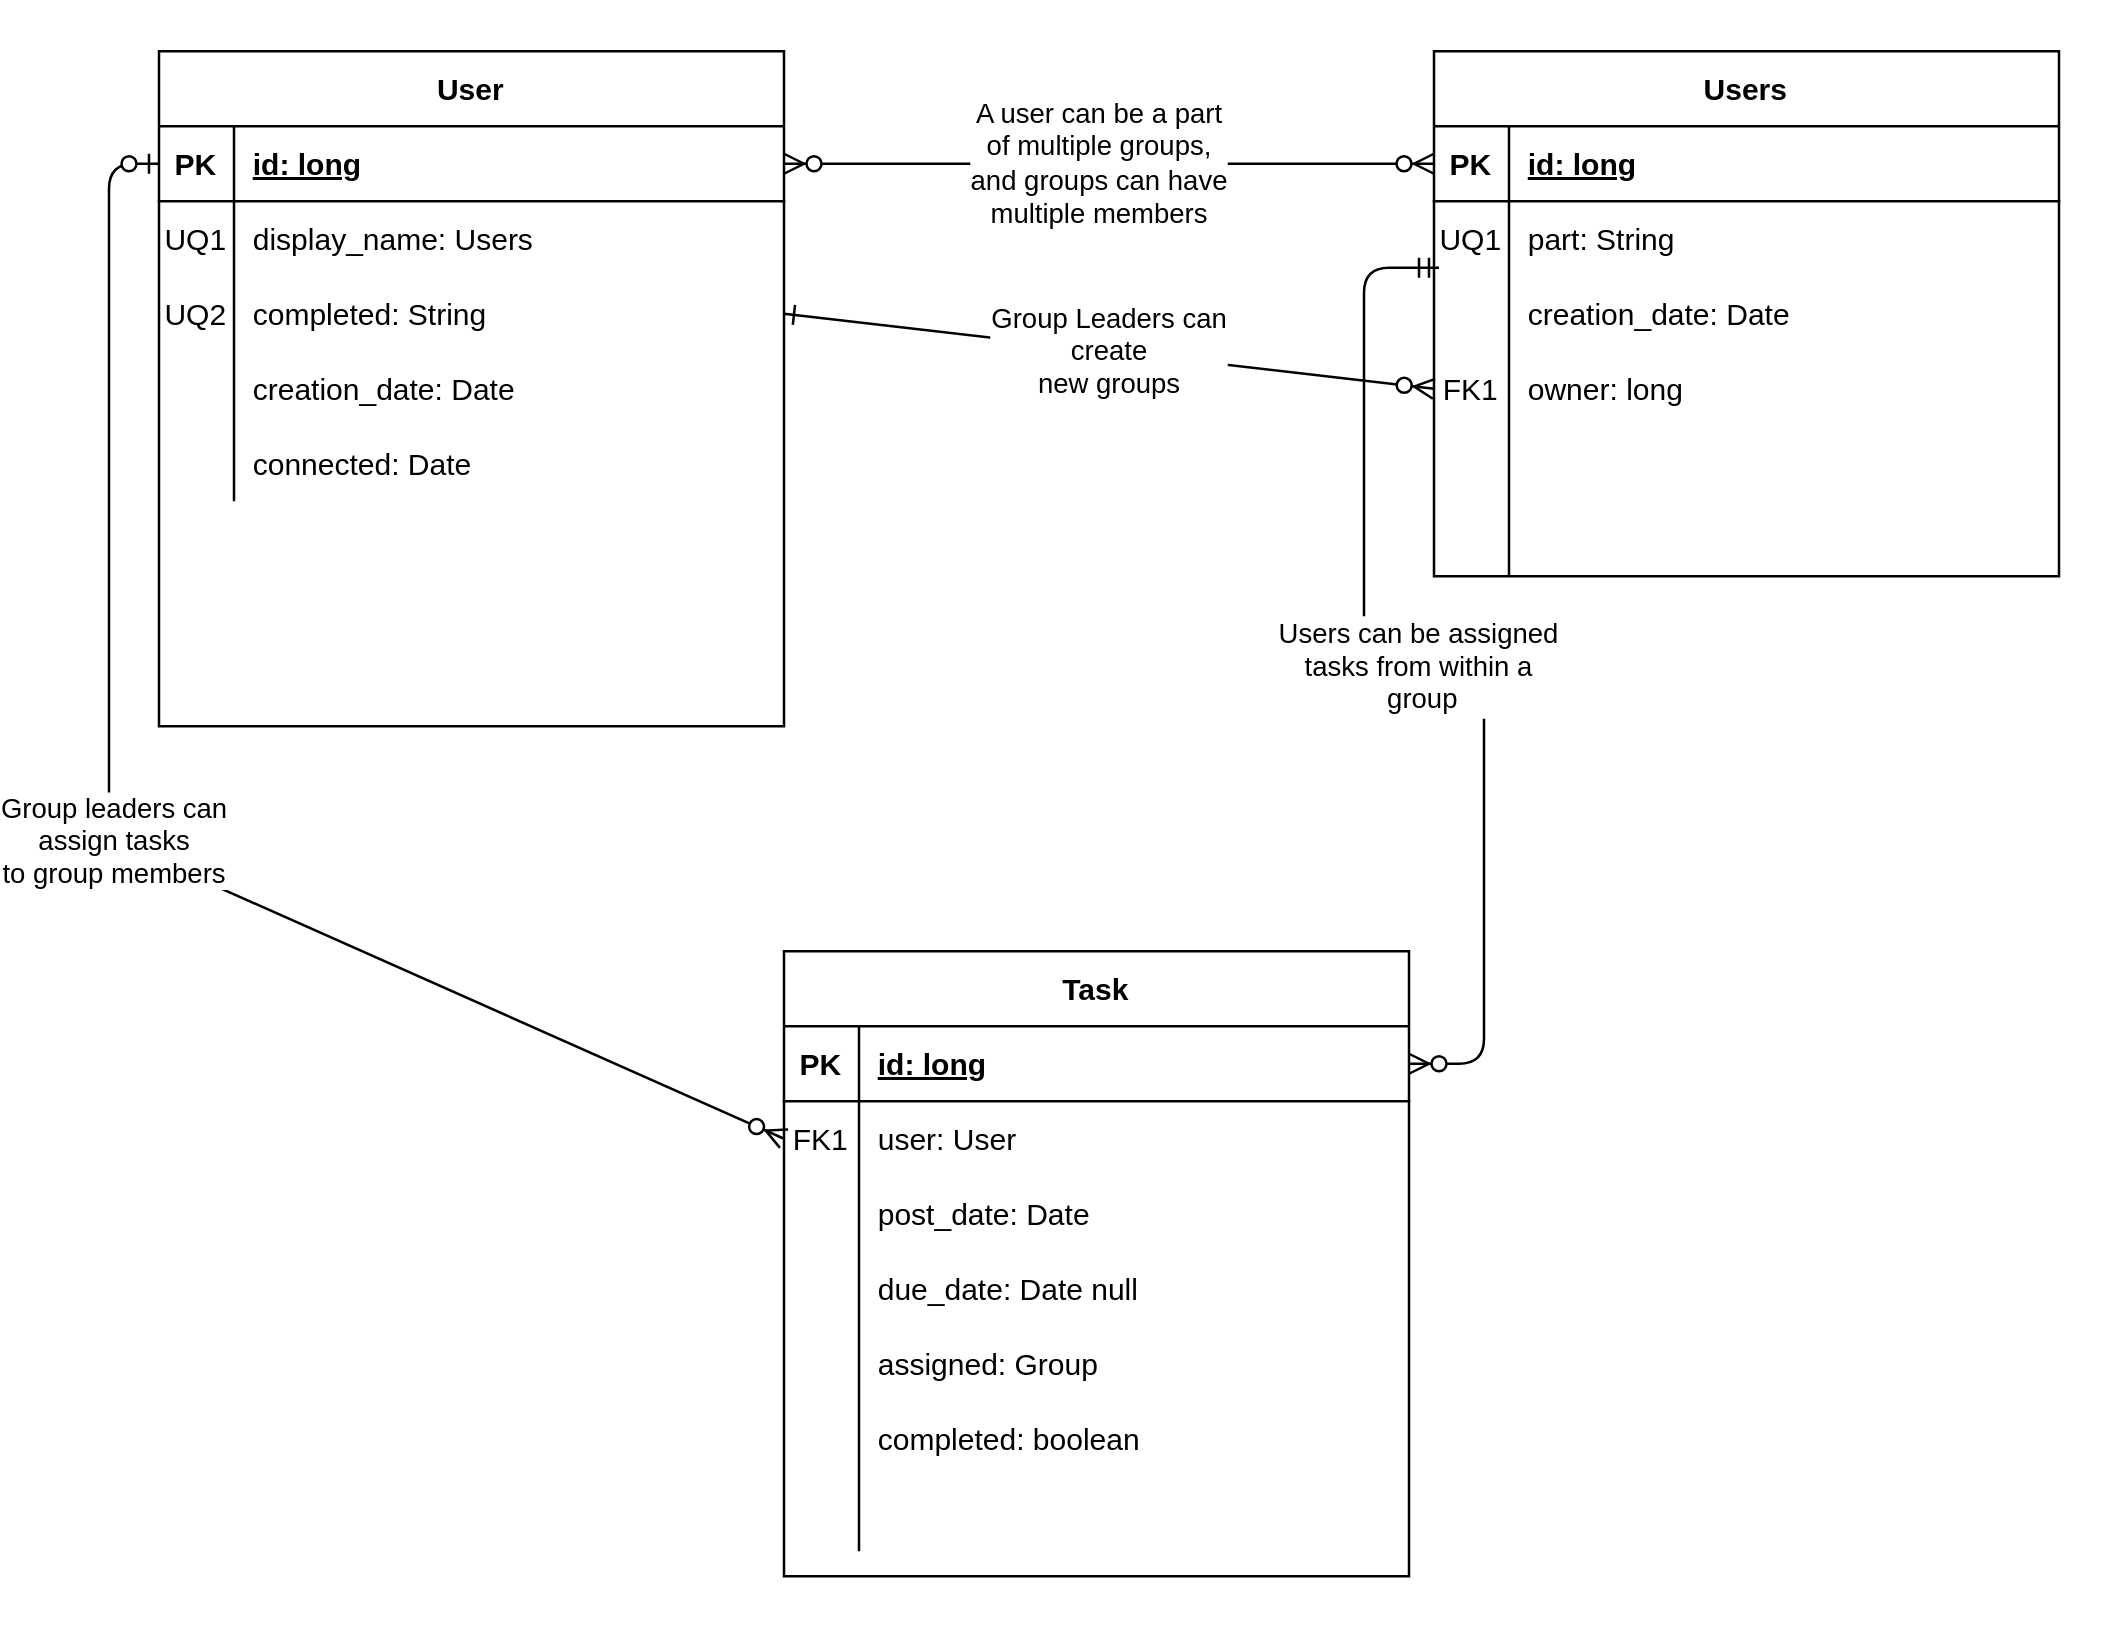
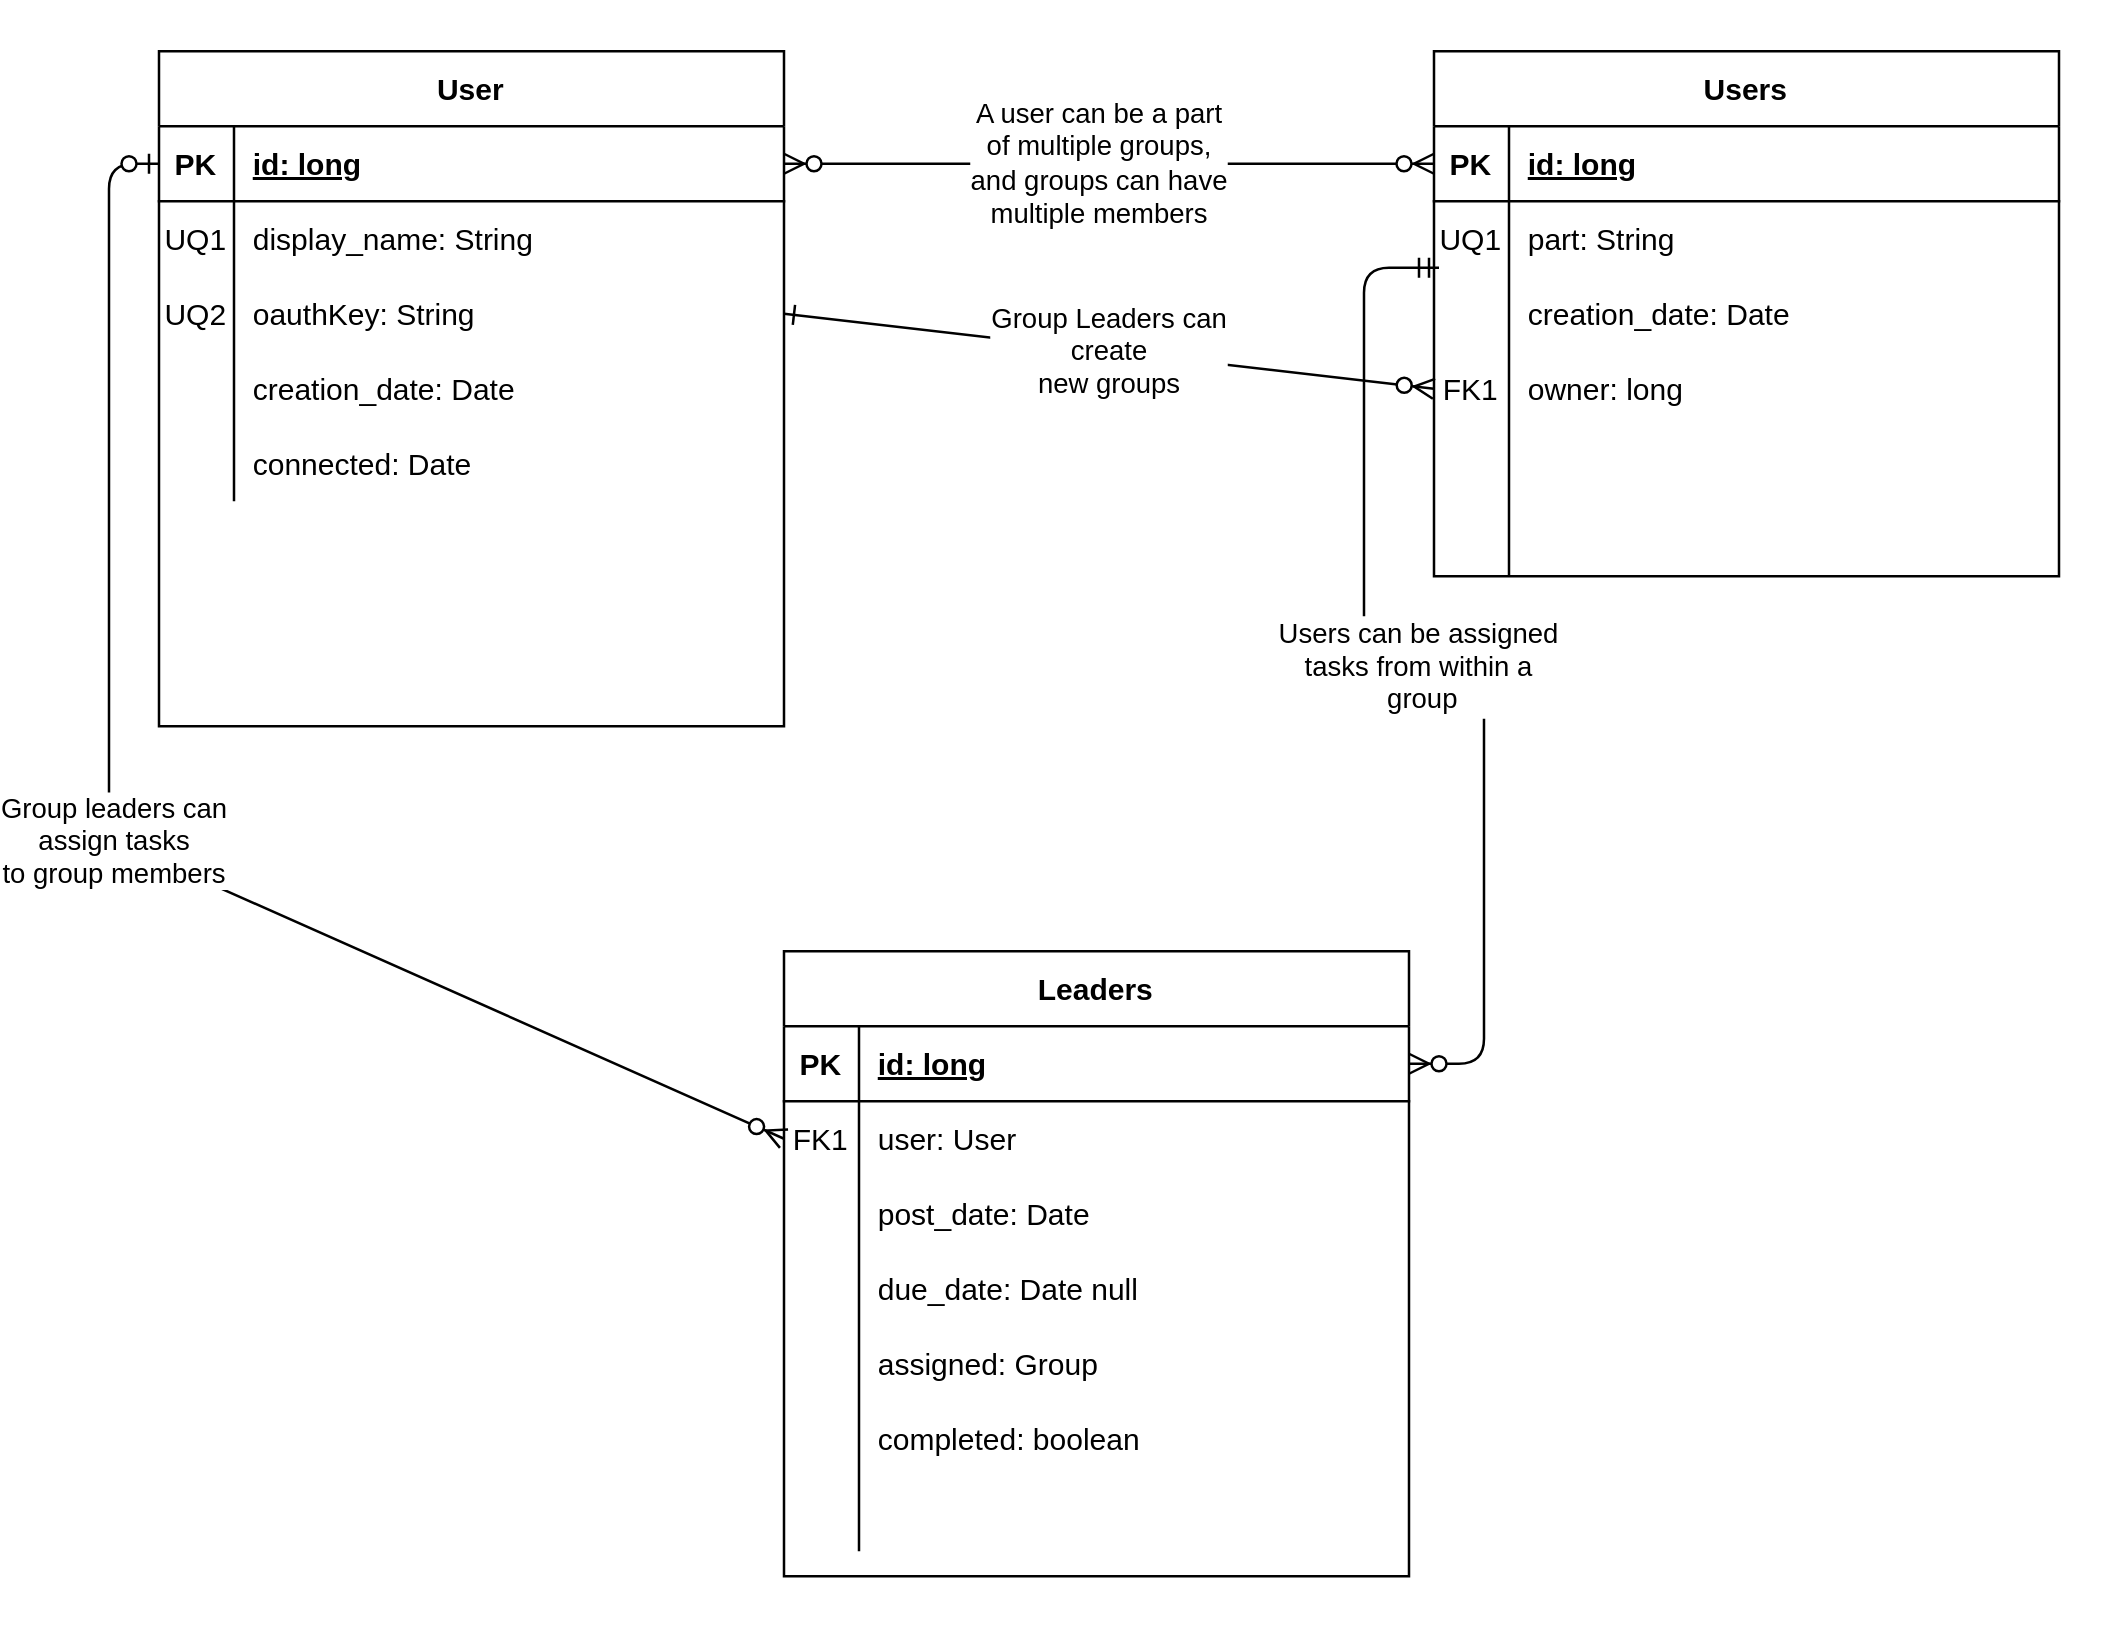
node "display_name: Users": label "display_name: Users" -> "display_name: String"
node "completed: String": label "completed: String" -> "oauthKey: String"
node "Task": label "Task" -> "Leaders"
